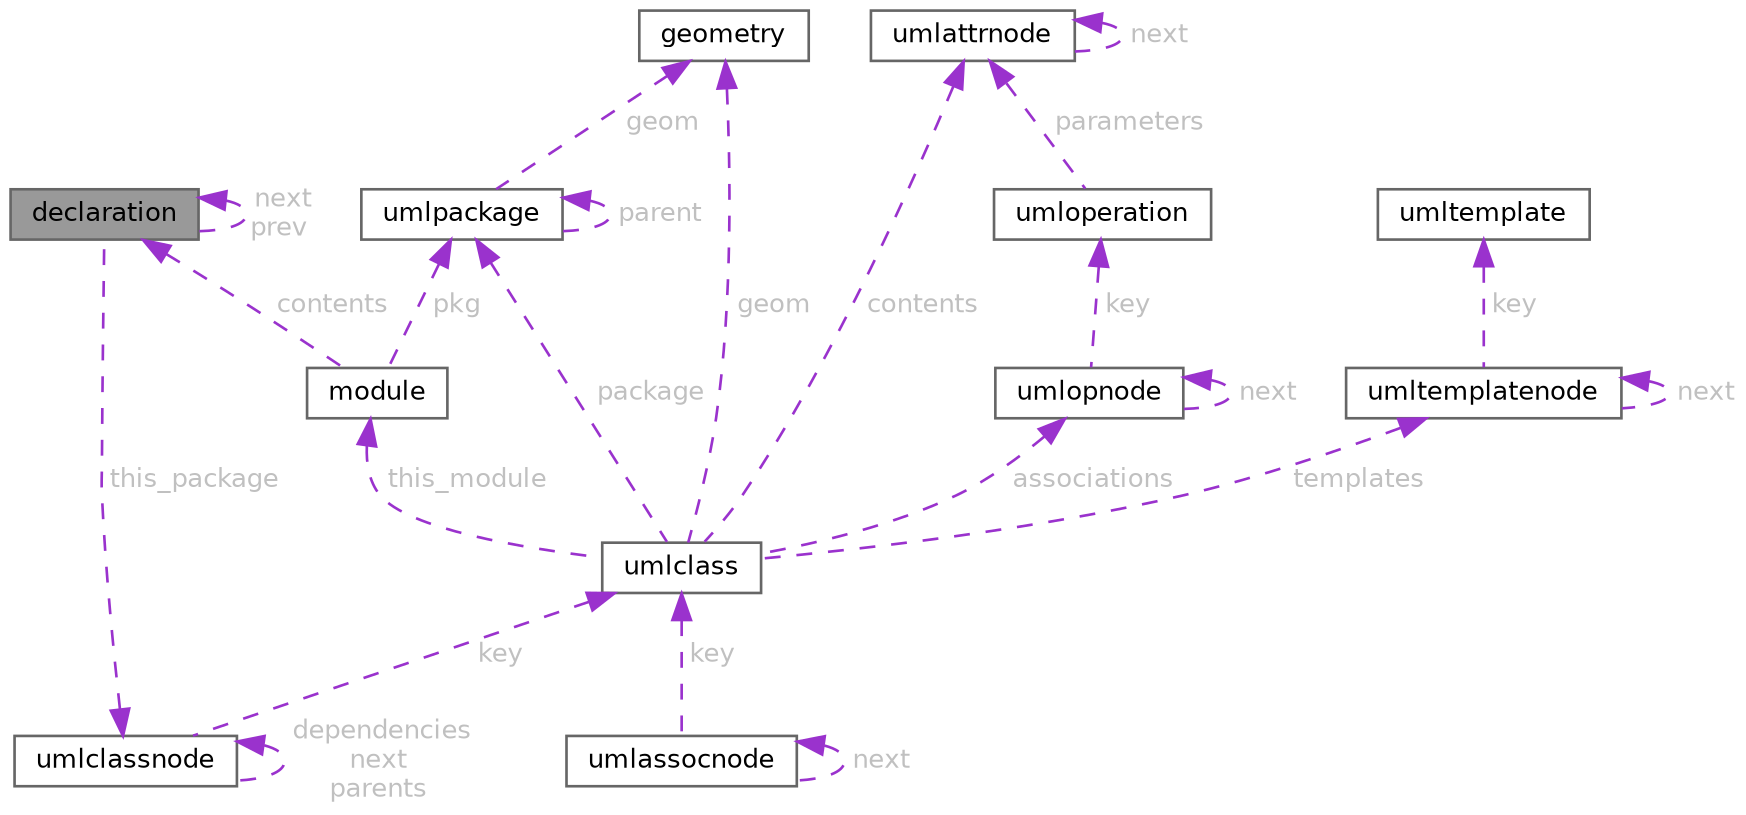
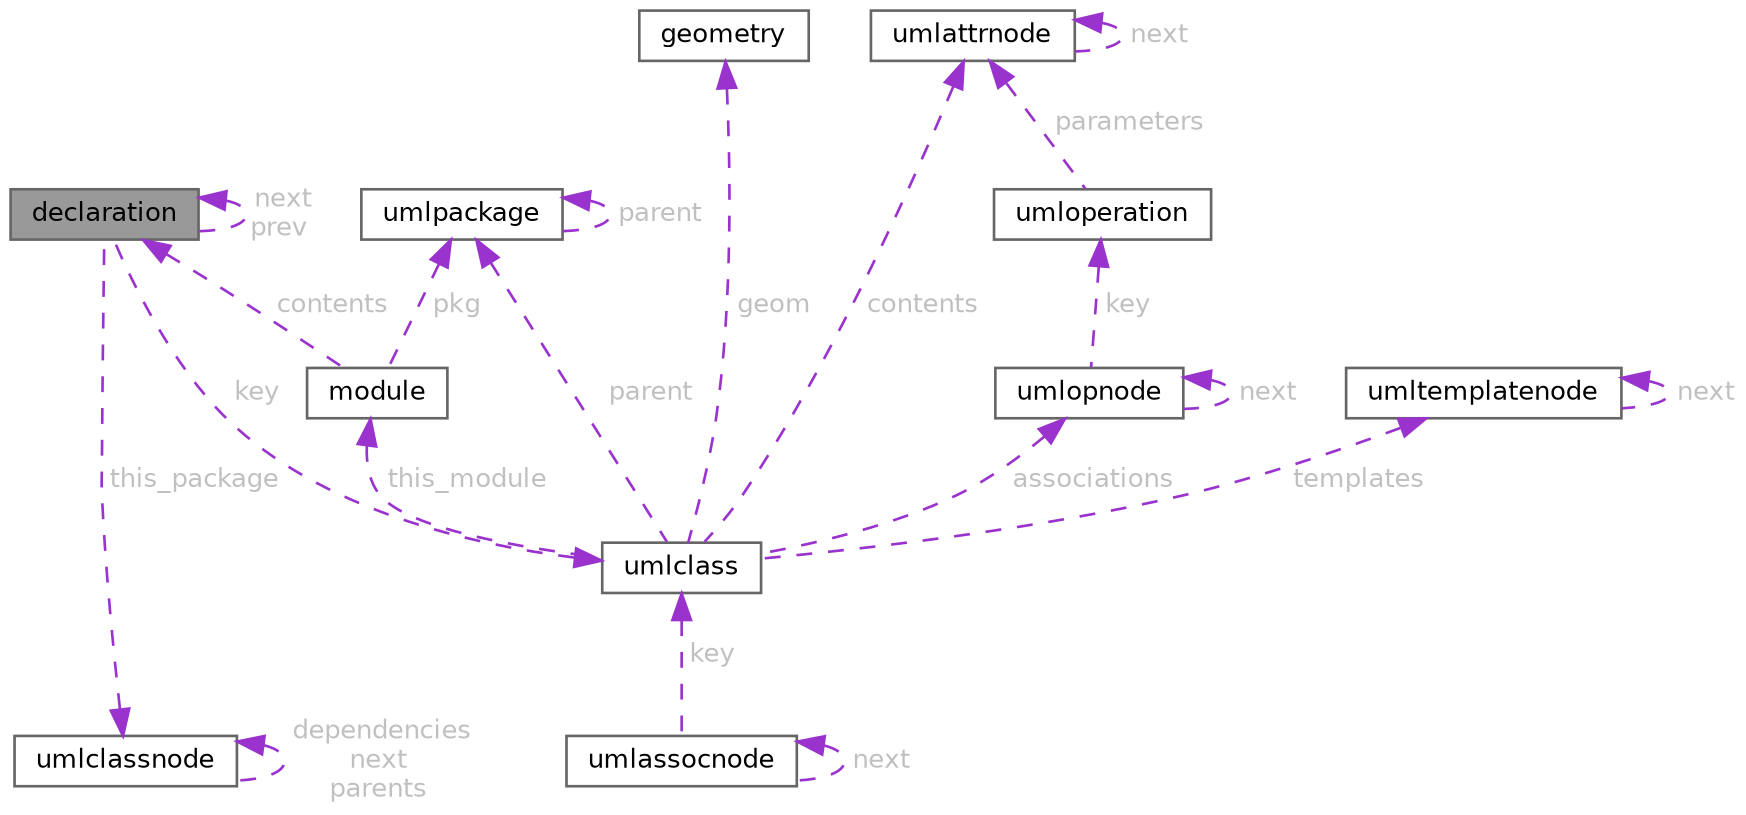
edge "umlpackage" -> "geometry": removed, label "geom"
node "umltemplate": removed
edge "umlclass" -> "umlpackage": label " package" -> " parent"
edge "umlclassnode" -> "umlclass": now "declaration" -> "umlclass"
